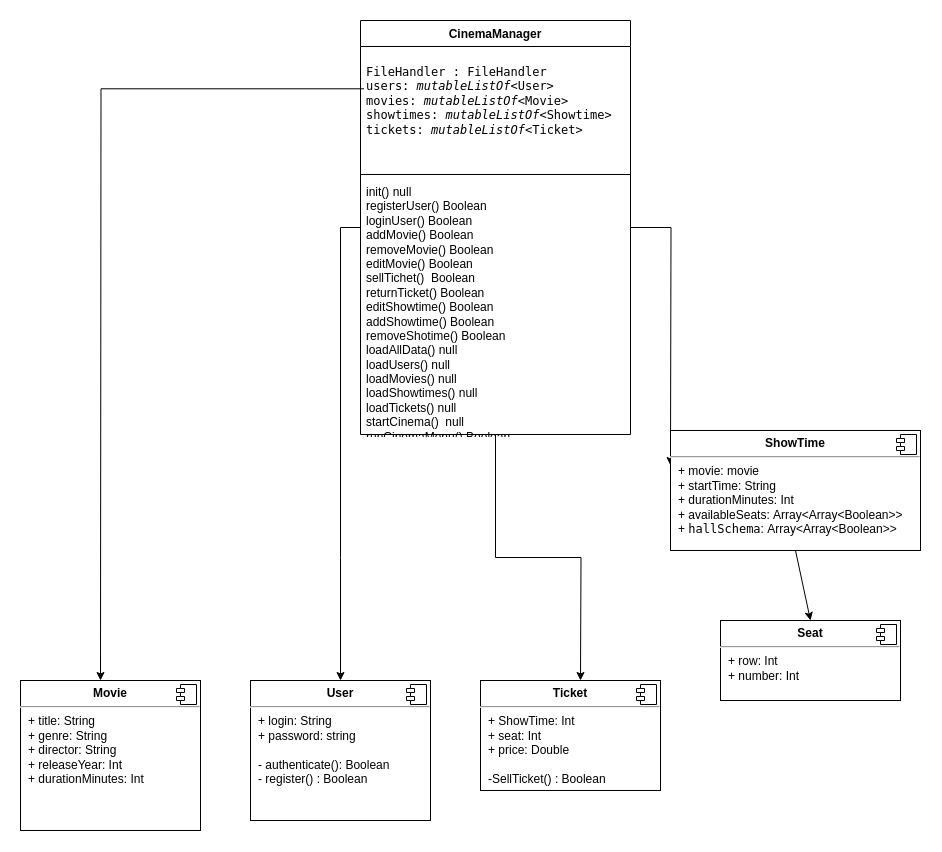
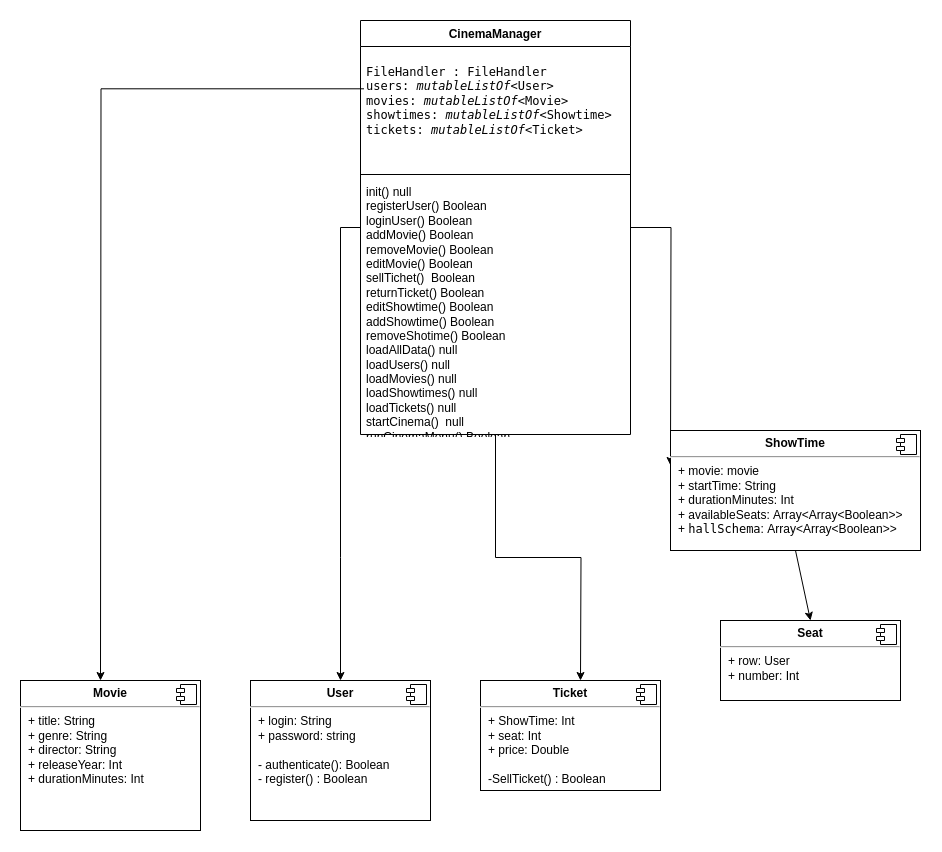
node "Seat + row: Int + number: Int": label "Seat + row: Int + number: Int" -> "Seat + row: User + number: Int"
